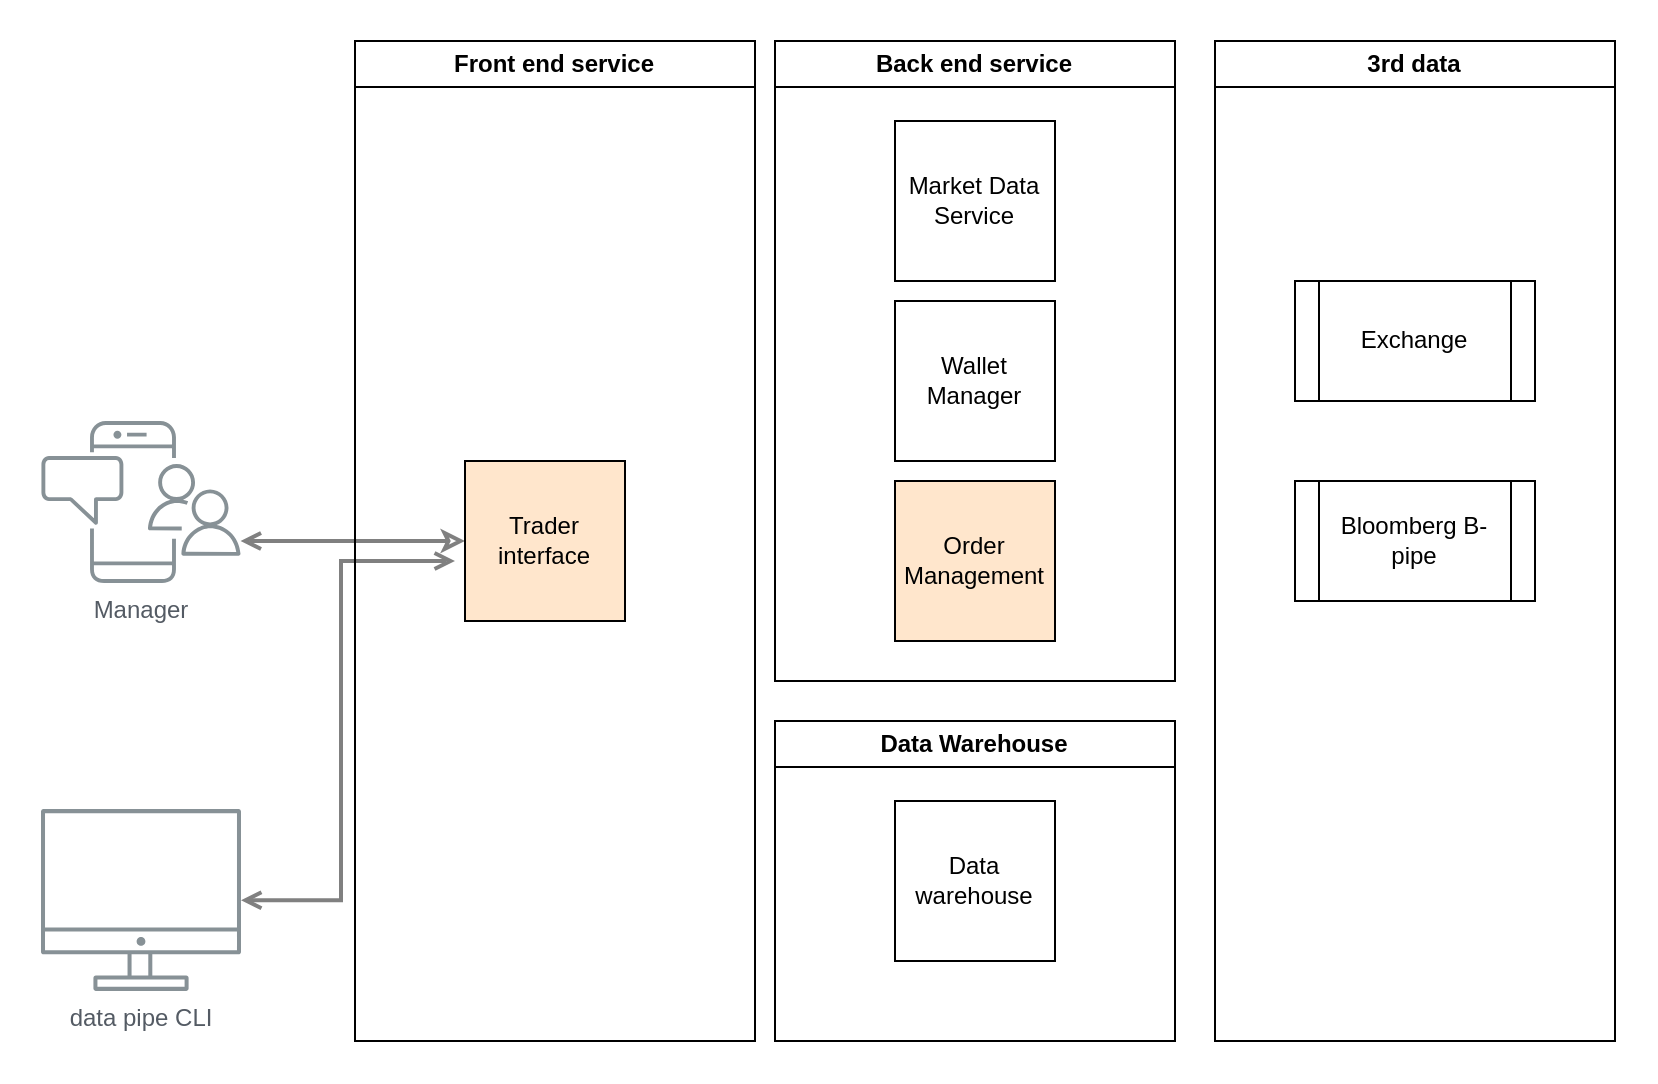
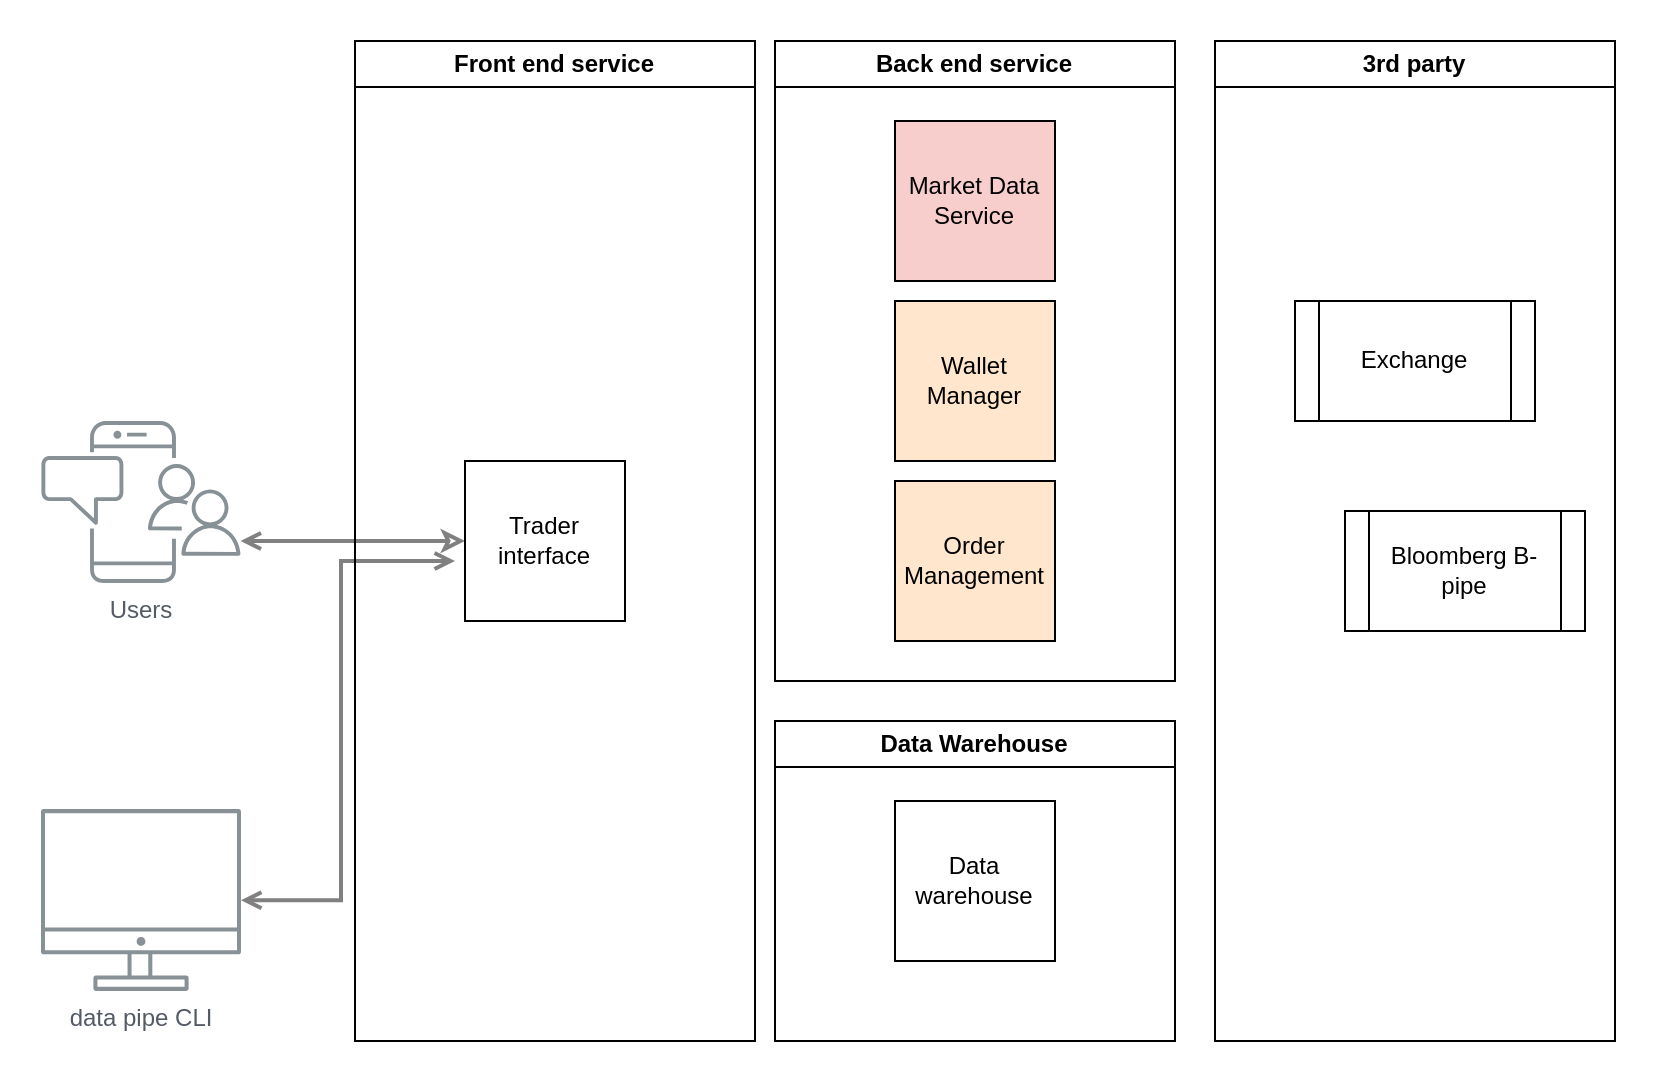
node "3rd data": label "3rd data" -> "3rd party"
node "Market Data Service": fillcolor #ffffff -> #f8cecc
node "Exchange": moved (1415, 341) -> (1415, 361)
node "Wallet Manager": fillcolor #ffffff -> #ffe6cc
node "Trader interface": fillcolor #ffe6cc -> #ffffff
node "Bloomberg B-pipe": moved (1415, 541) -> (1465, 571)
node "Manager": label "Manager" -> "Users"
